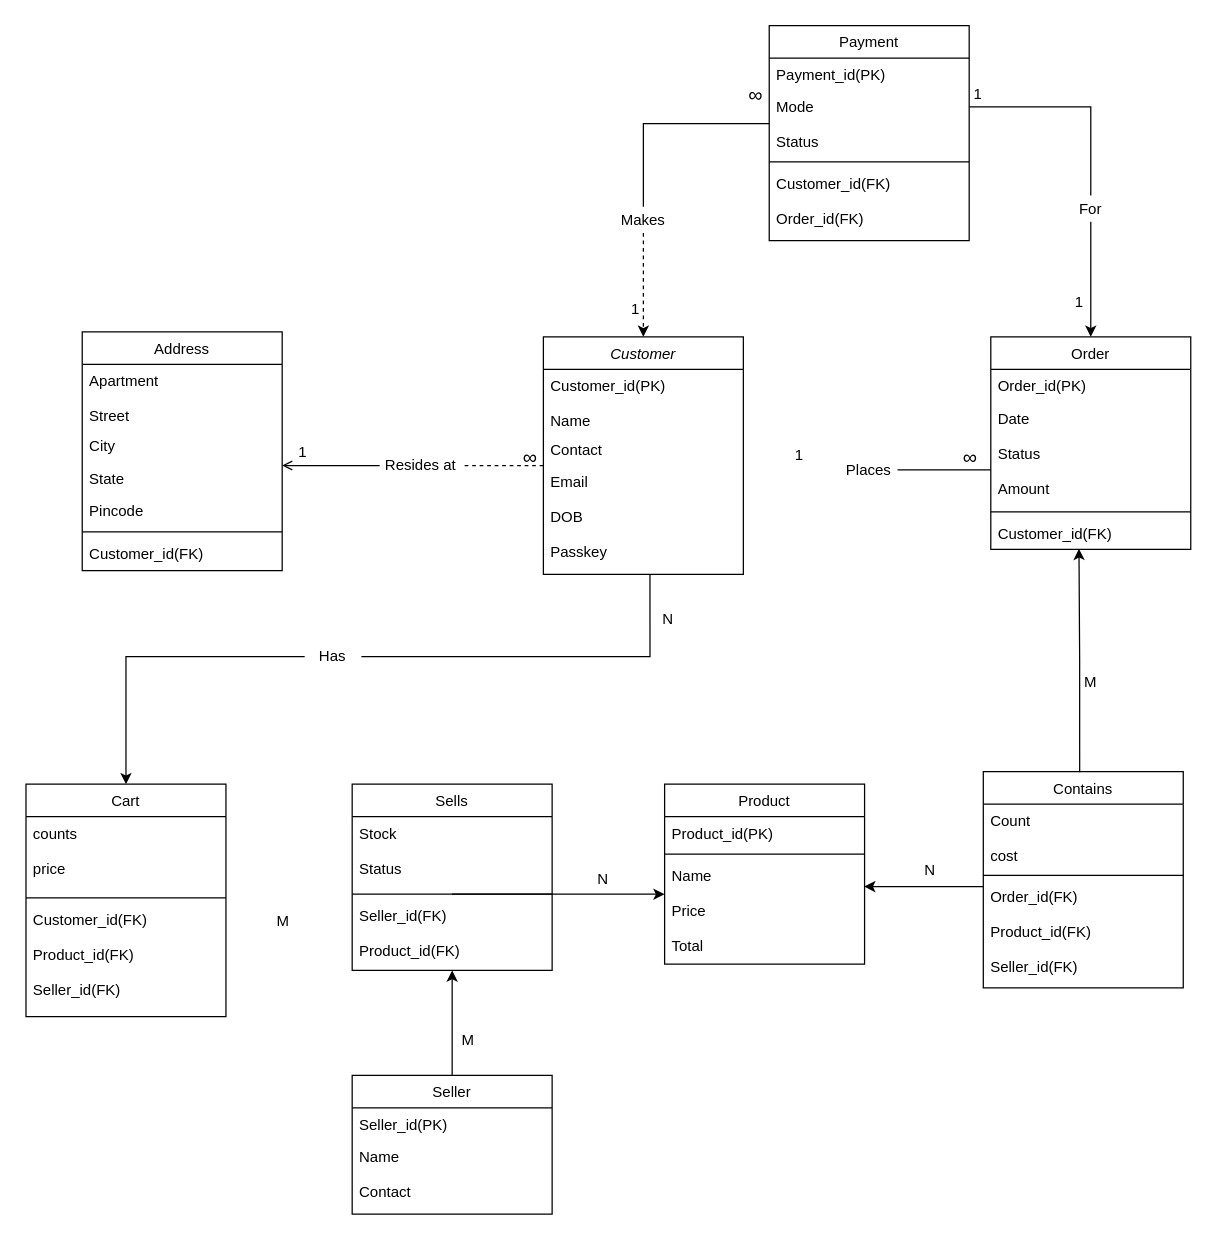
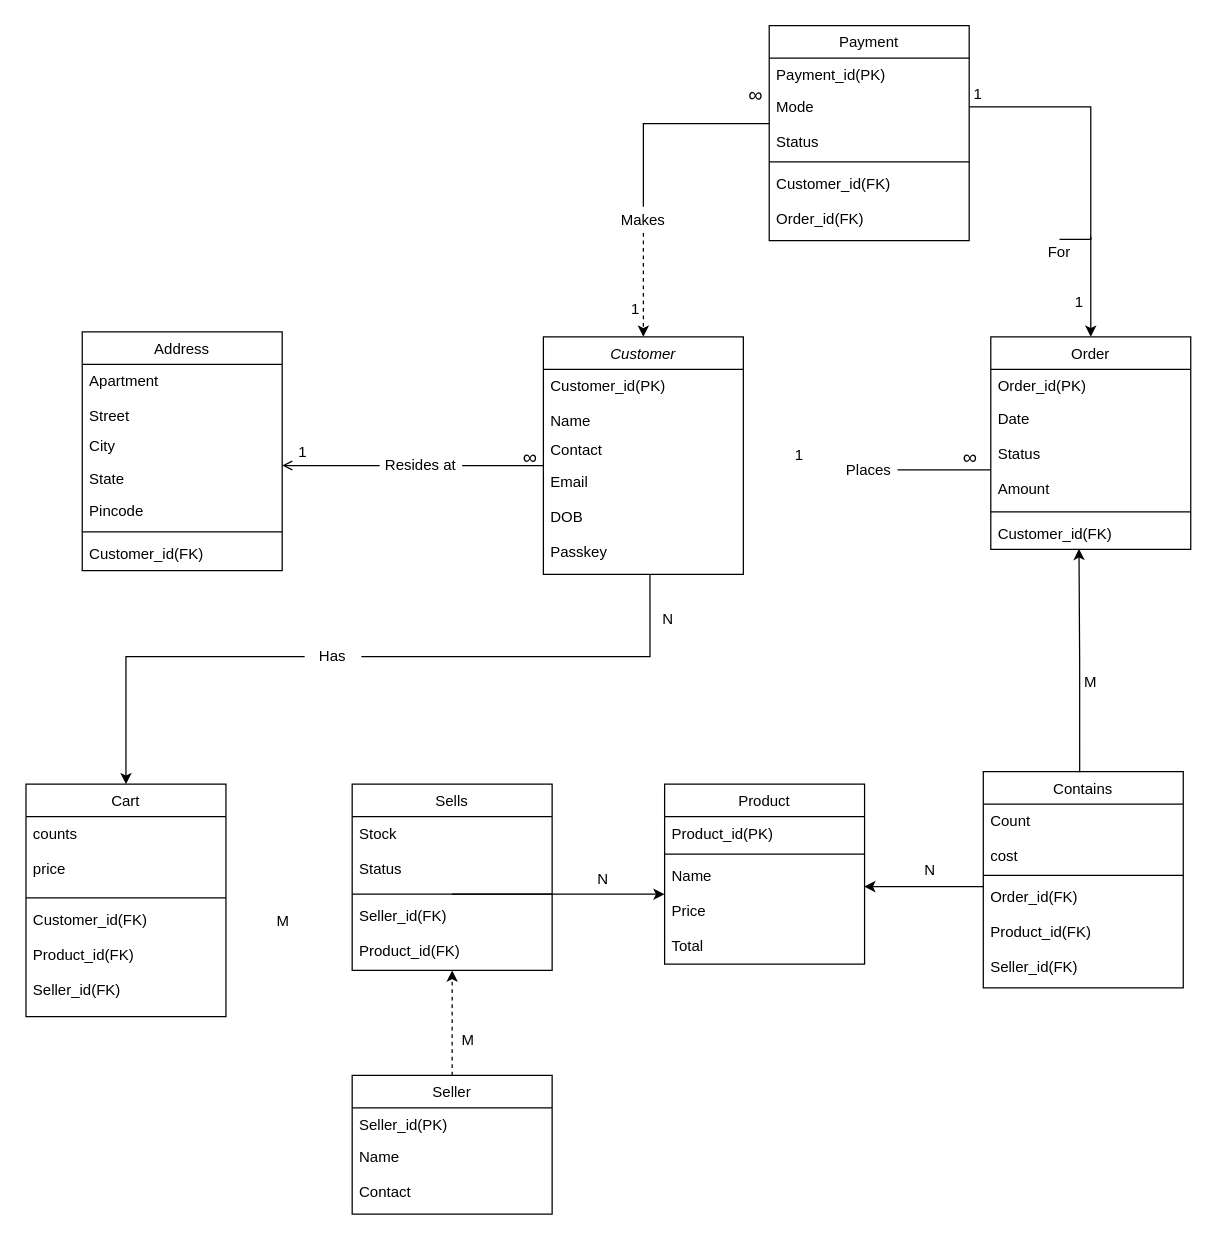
node "For": moved (1091, 209) -> (1059, 253)
edge "Customer" -- "Resides at": style dashed -> solid
edge "Seller" -> "Sells": style solid -> dashed
